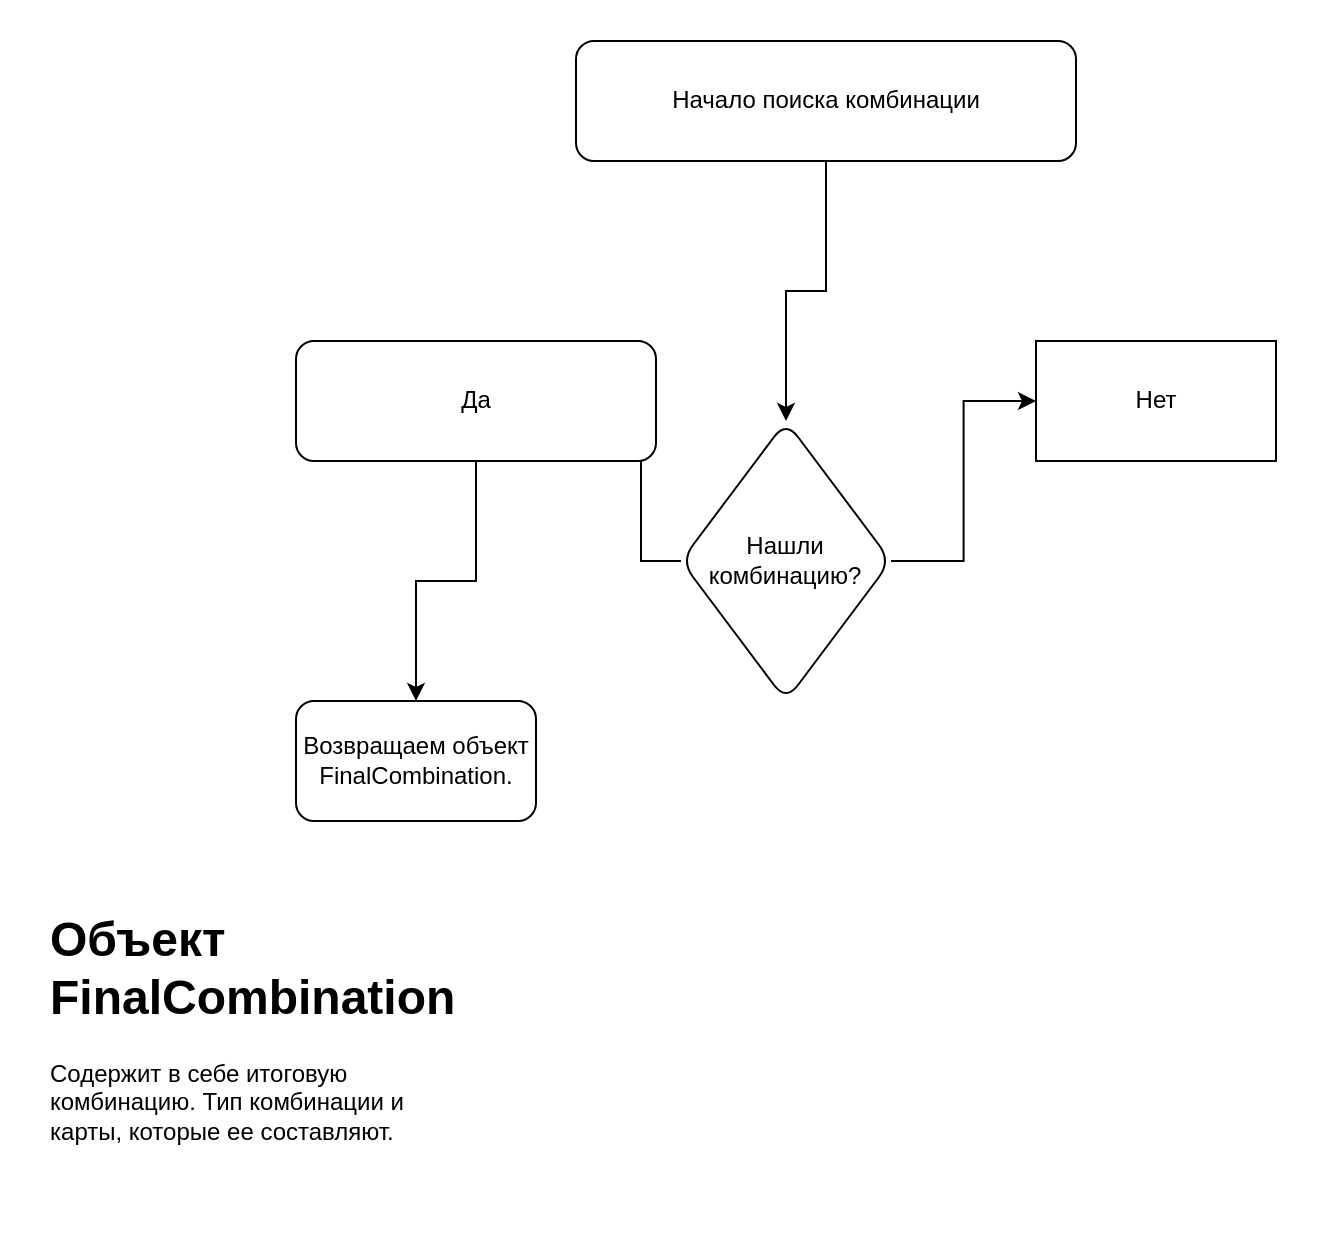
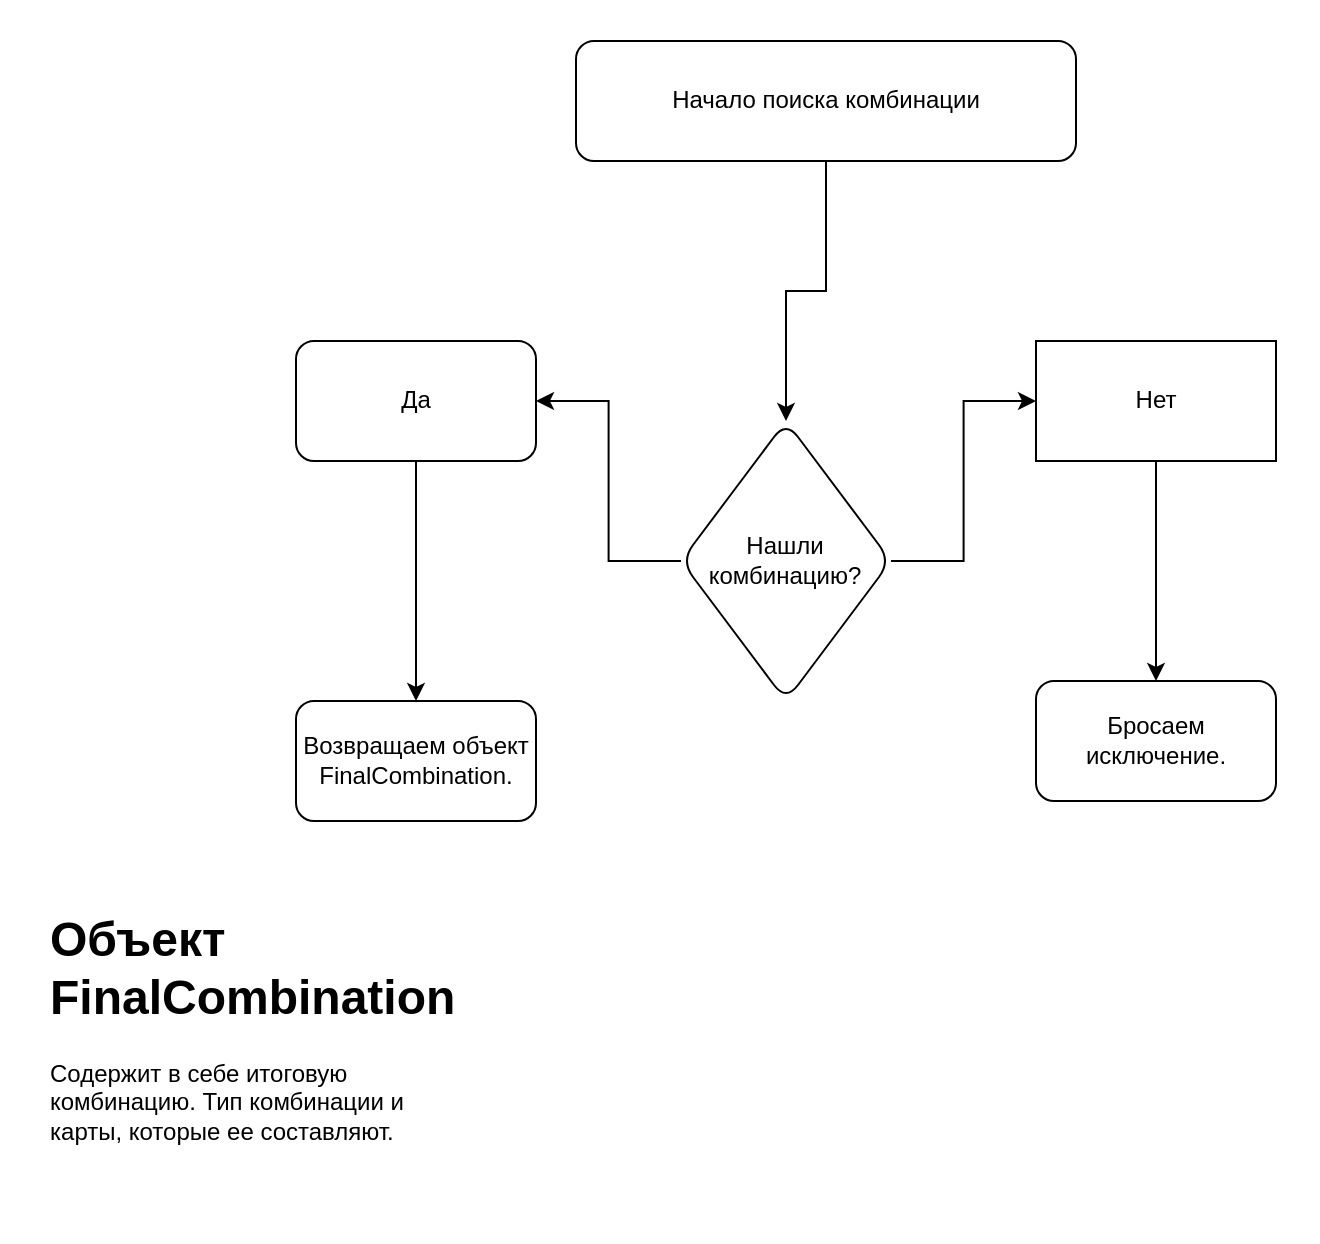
node "Да": size 360x120 -> 240x120
edge "Нет" -> "Бросаем исключение.": added
node "Бросаем исключение.": added
